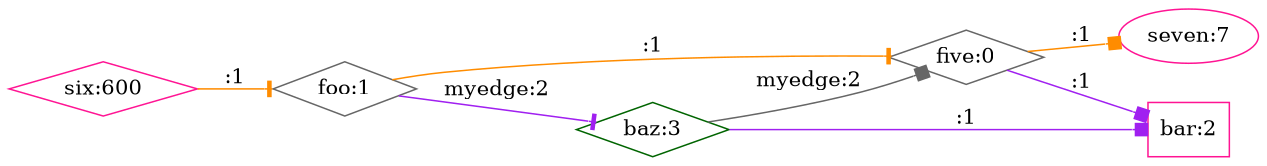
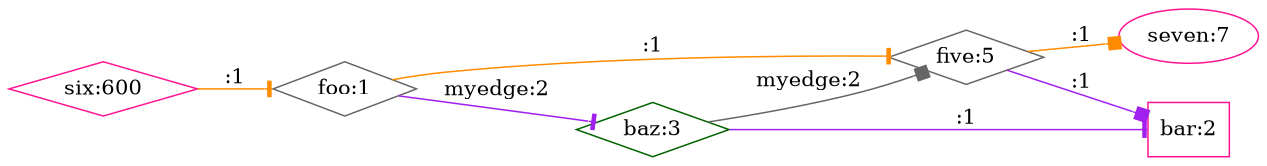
node "five:0": label "five:0" -> "five:5"
edge "baz:3" -> "bar:2": arrowhead box -> tee
